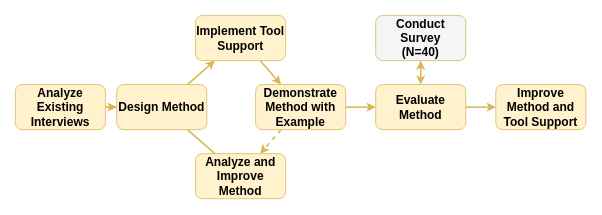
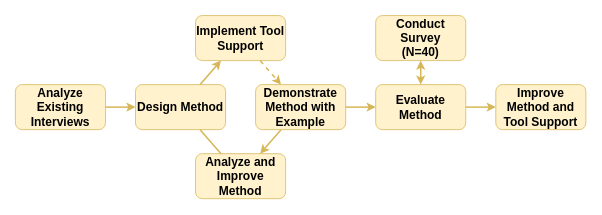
node "ConductSurvey(N=40)": fillcolor #f5f5f5 -> #fff2cc
edge "Implement Tool Support" -> "Demonstrate Method with Example": style solid -> dashed
node "Design Method": moved (162, 107) -> (180, 107)
edge "Demonstrate Method with Example" -> "Analyze and Improve Method": style dashed -> solid
